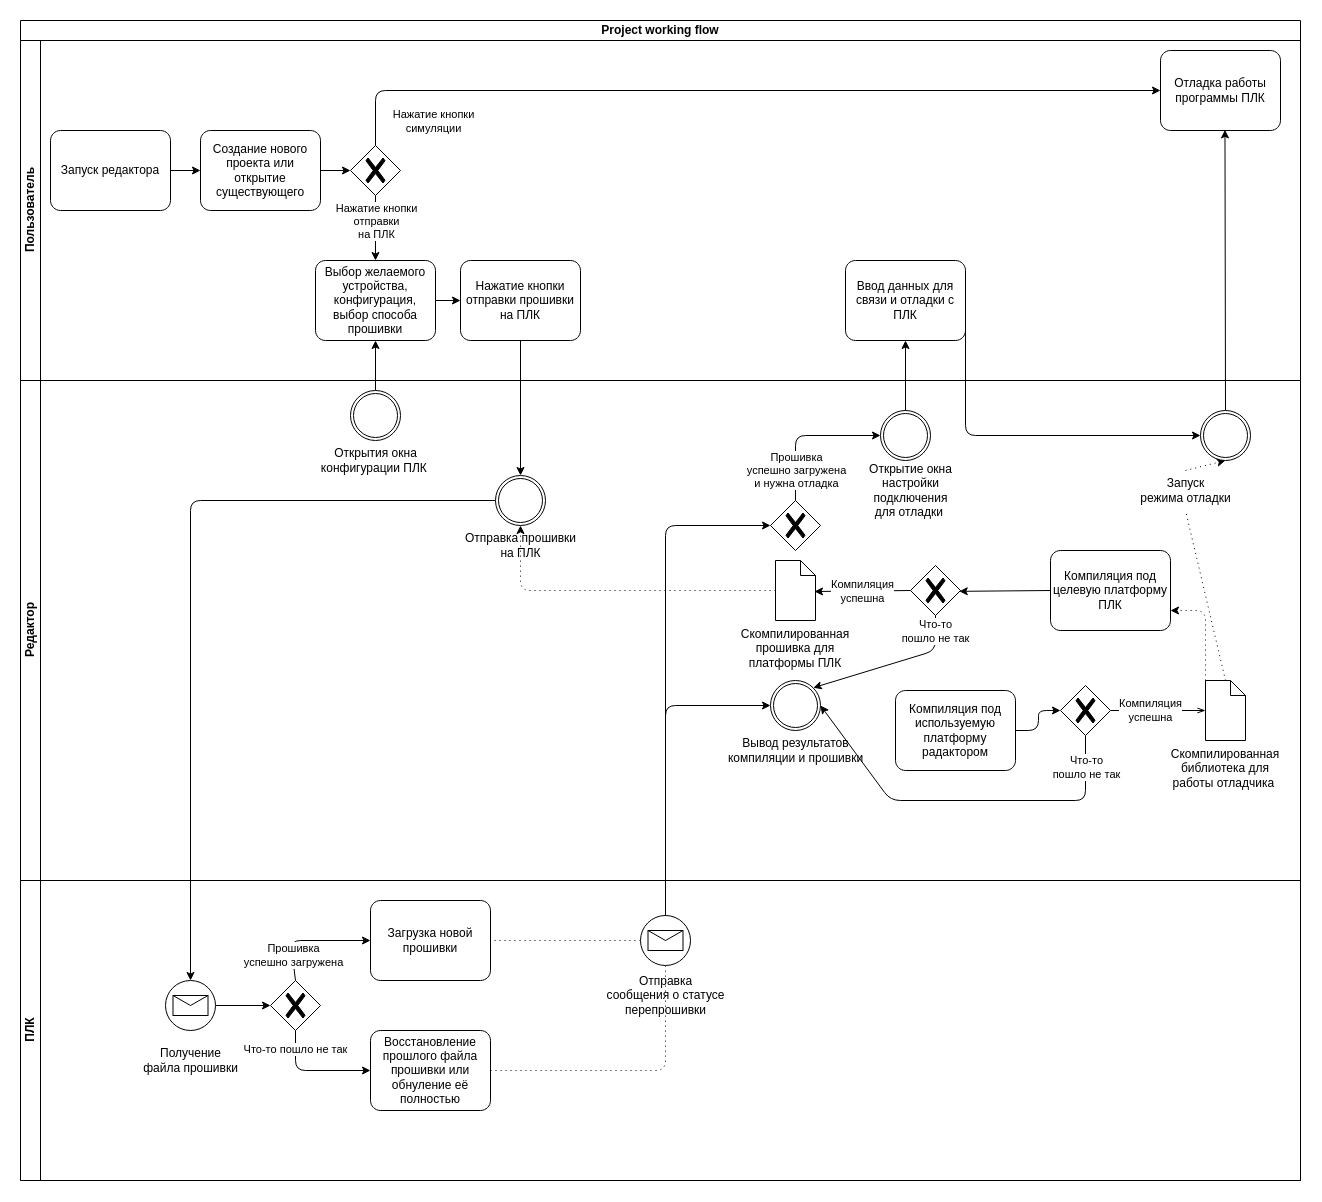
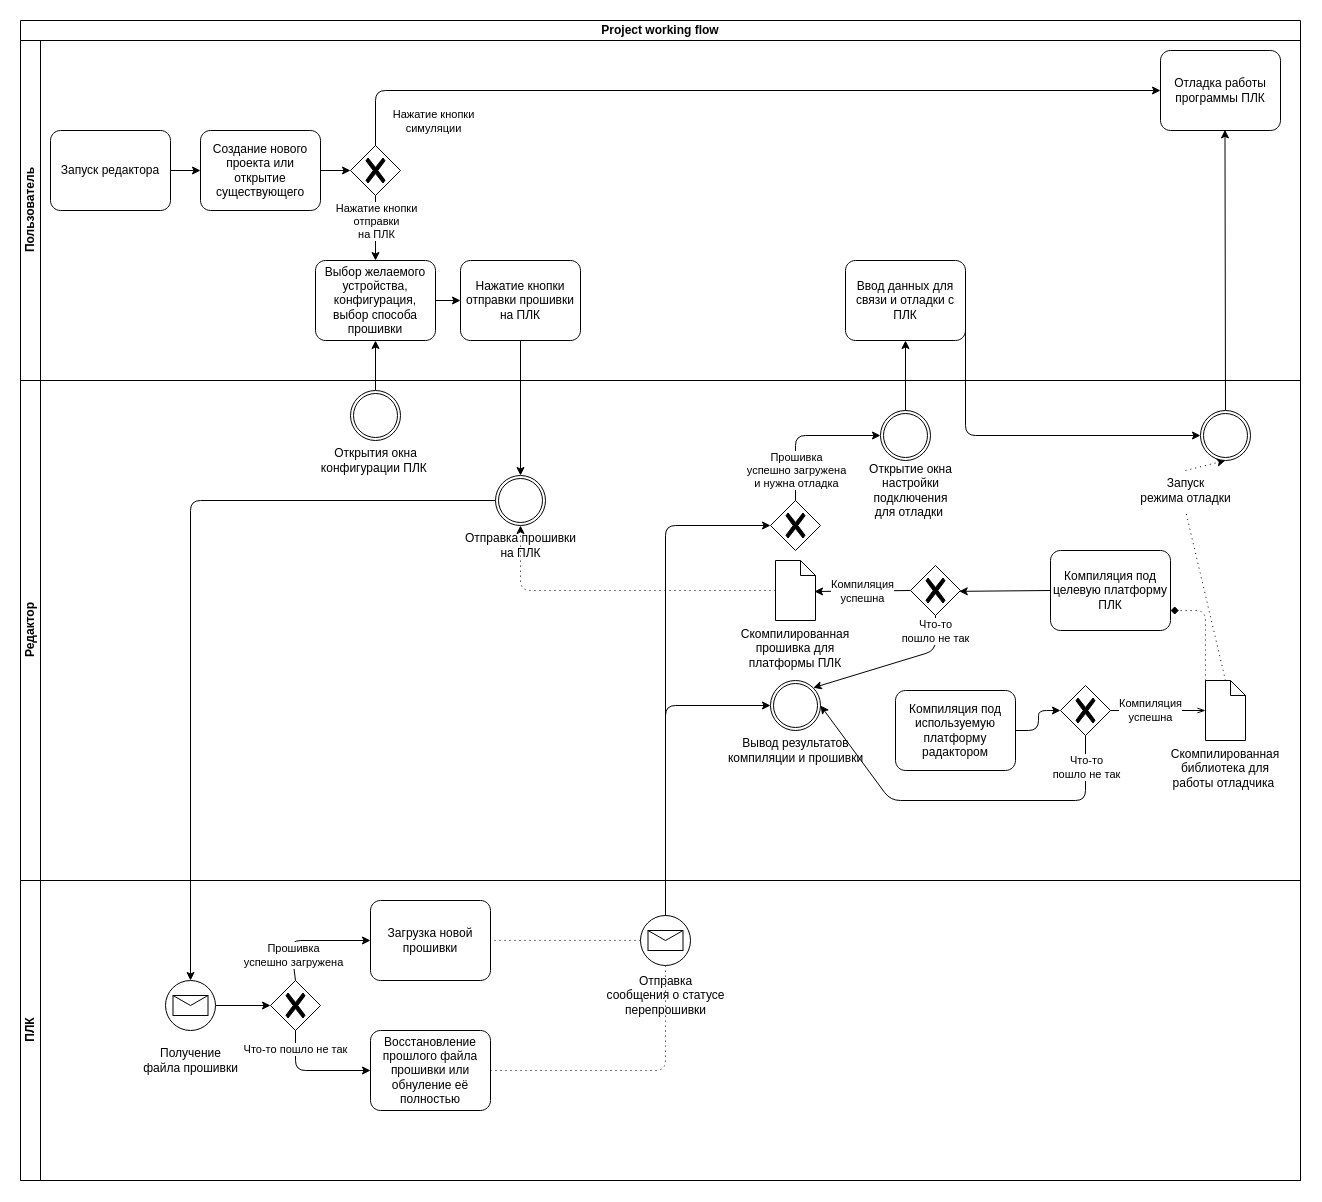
edge "Скомпилированная библиотека для работы отладчика" -> "Компиляция под целевую платформу ПЛК": arrowhead classic -> diamond
